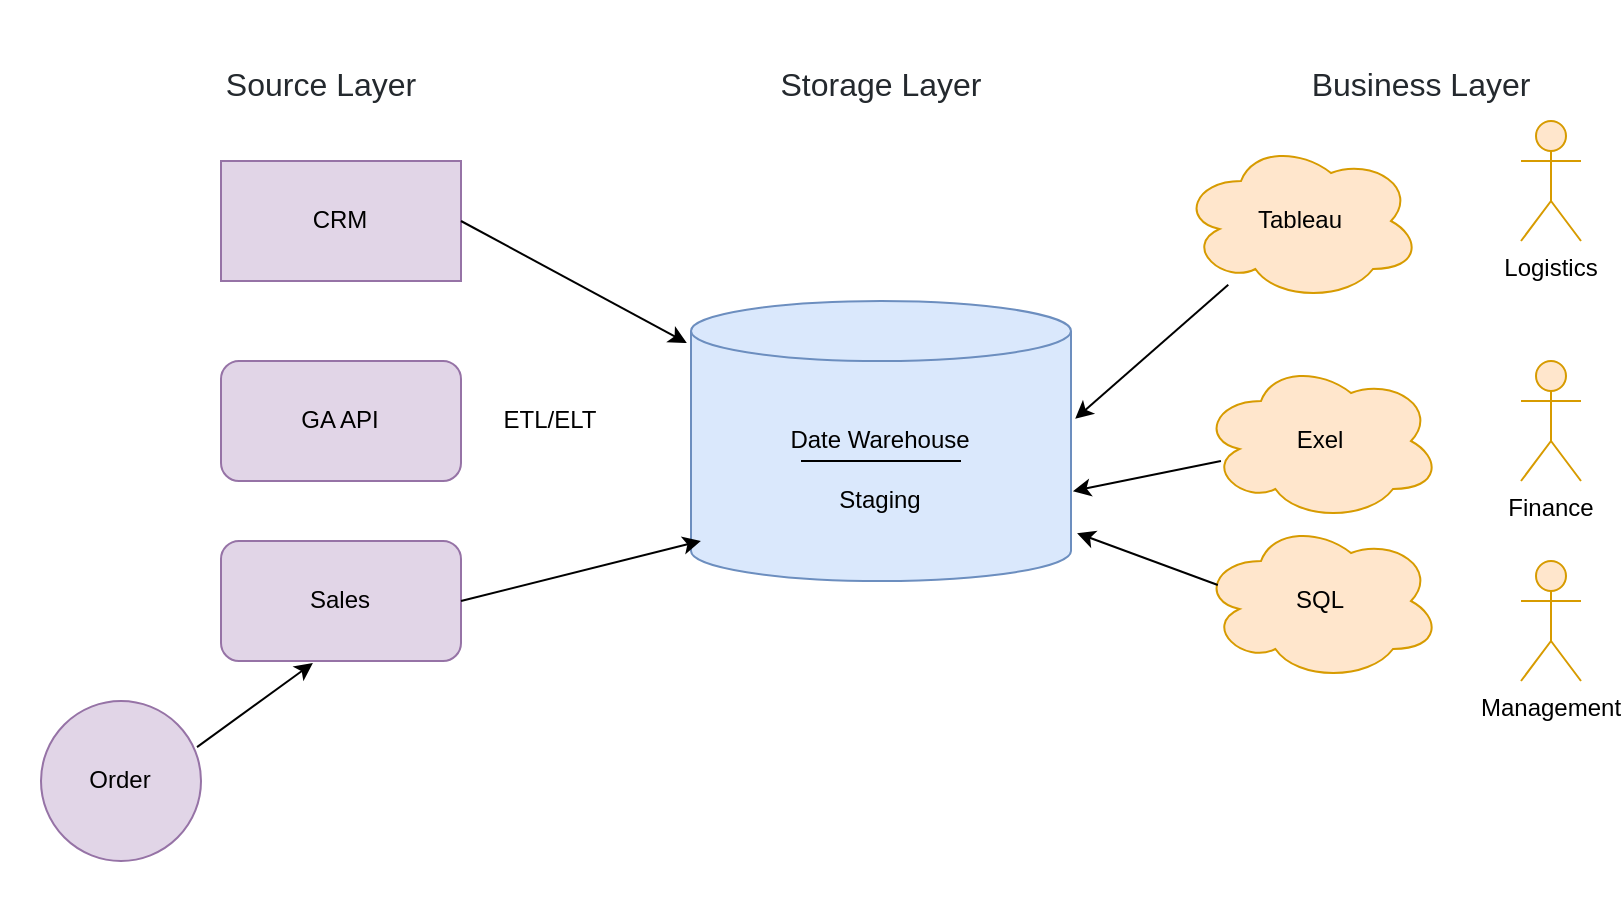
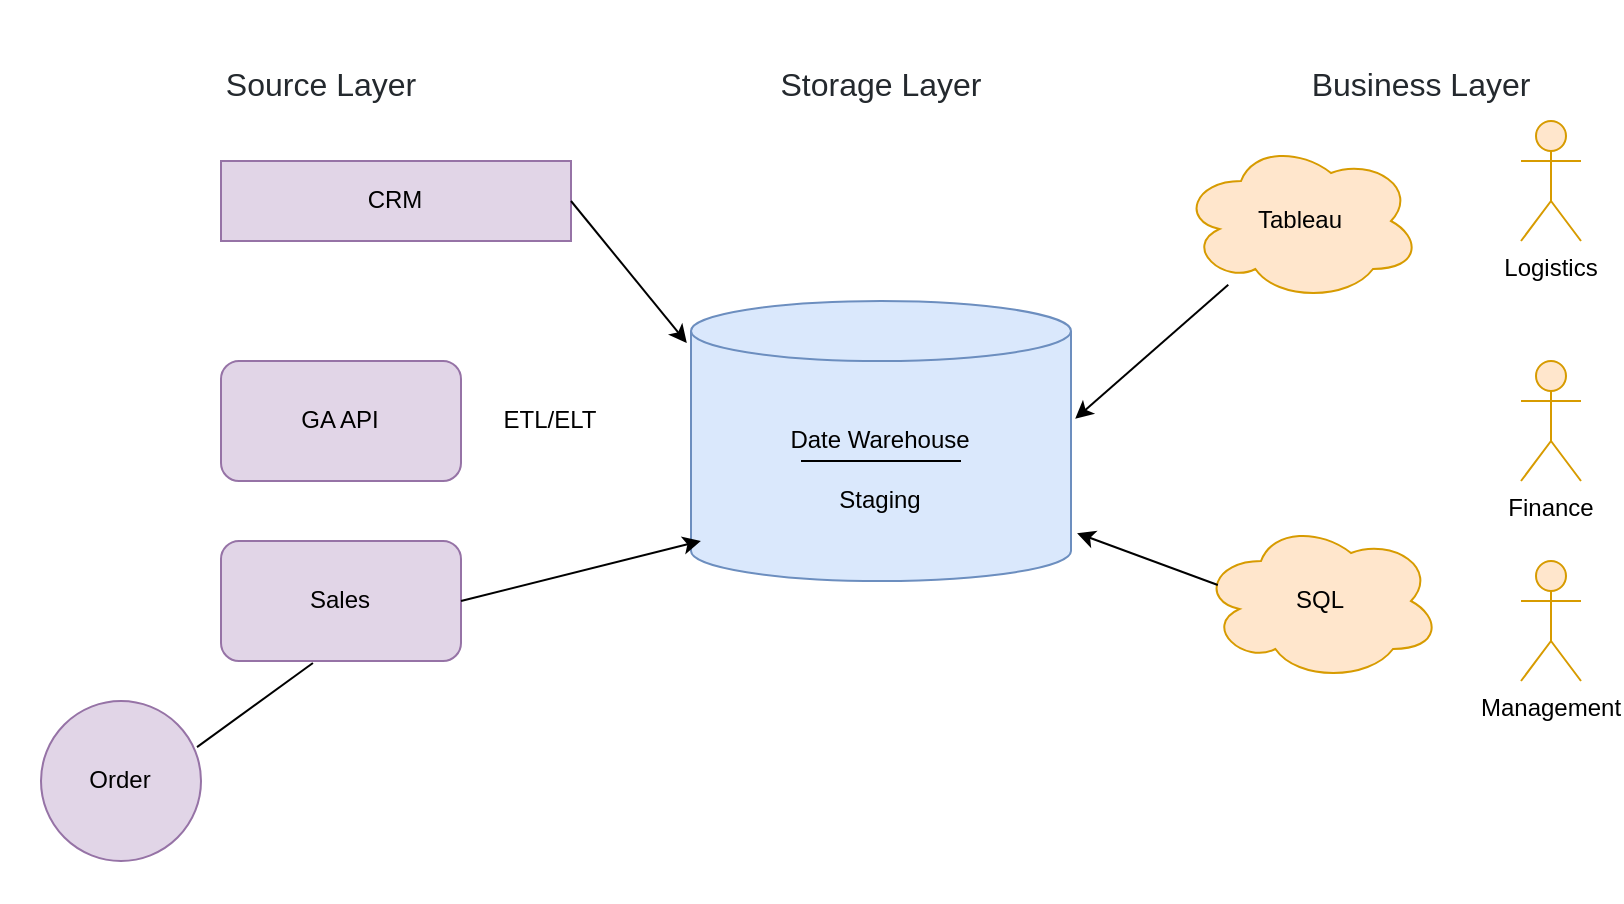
node "CRM": size 240x120 -> 350x80
node "Exel": removed
edge "Exel" -> "Date Warehouse": removed
edge "Order" -> "Sales": arrowhead classic -> none
